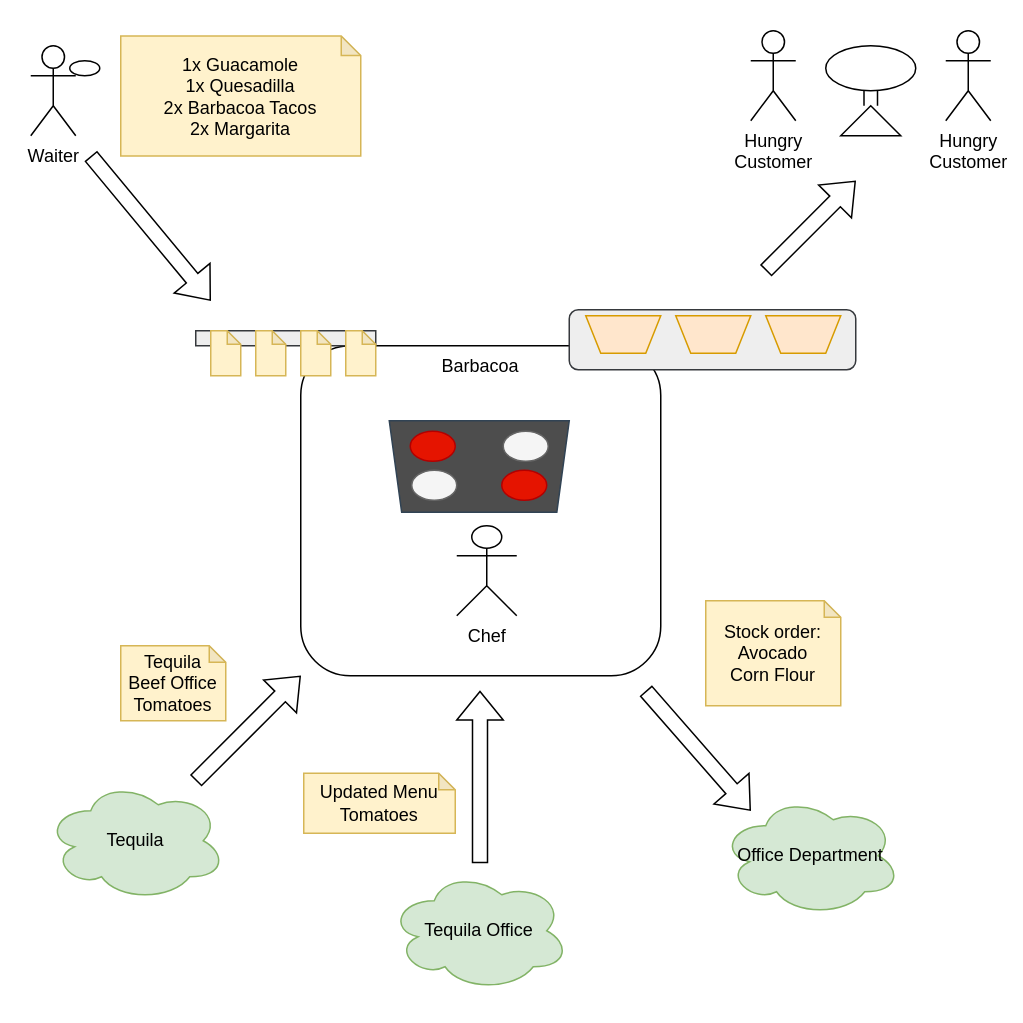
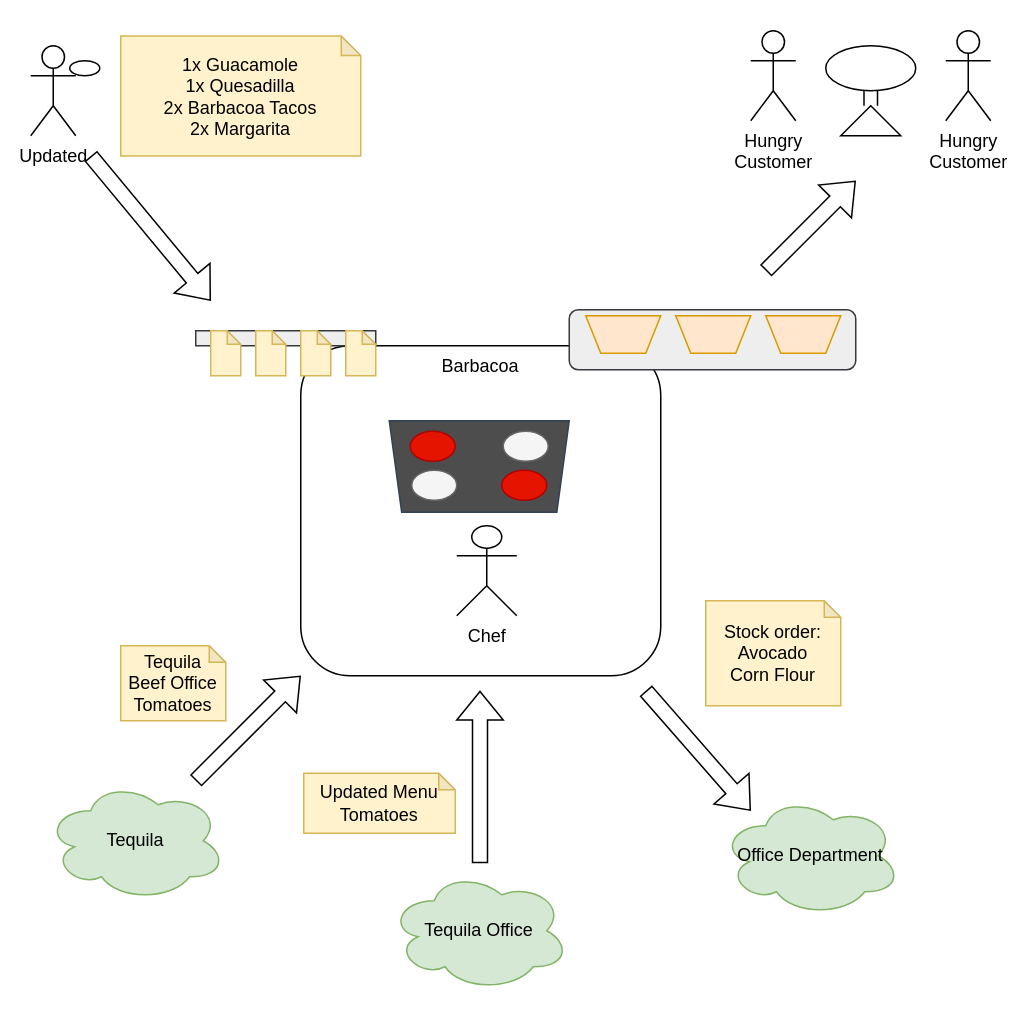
node "Waiter": label "Waiter" -> "Updated"
